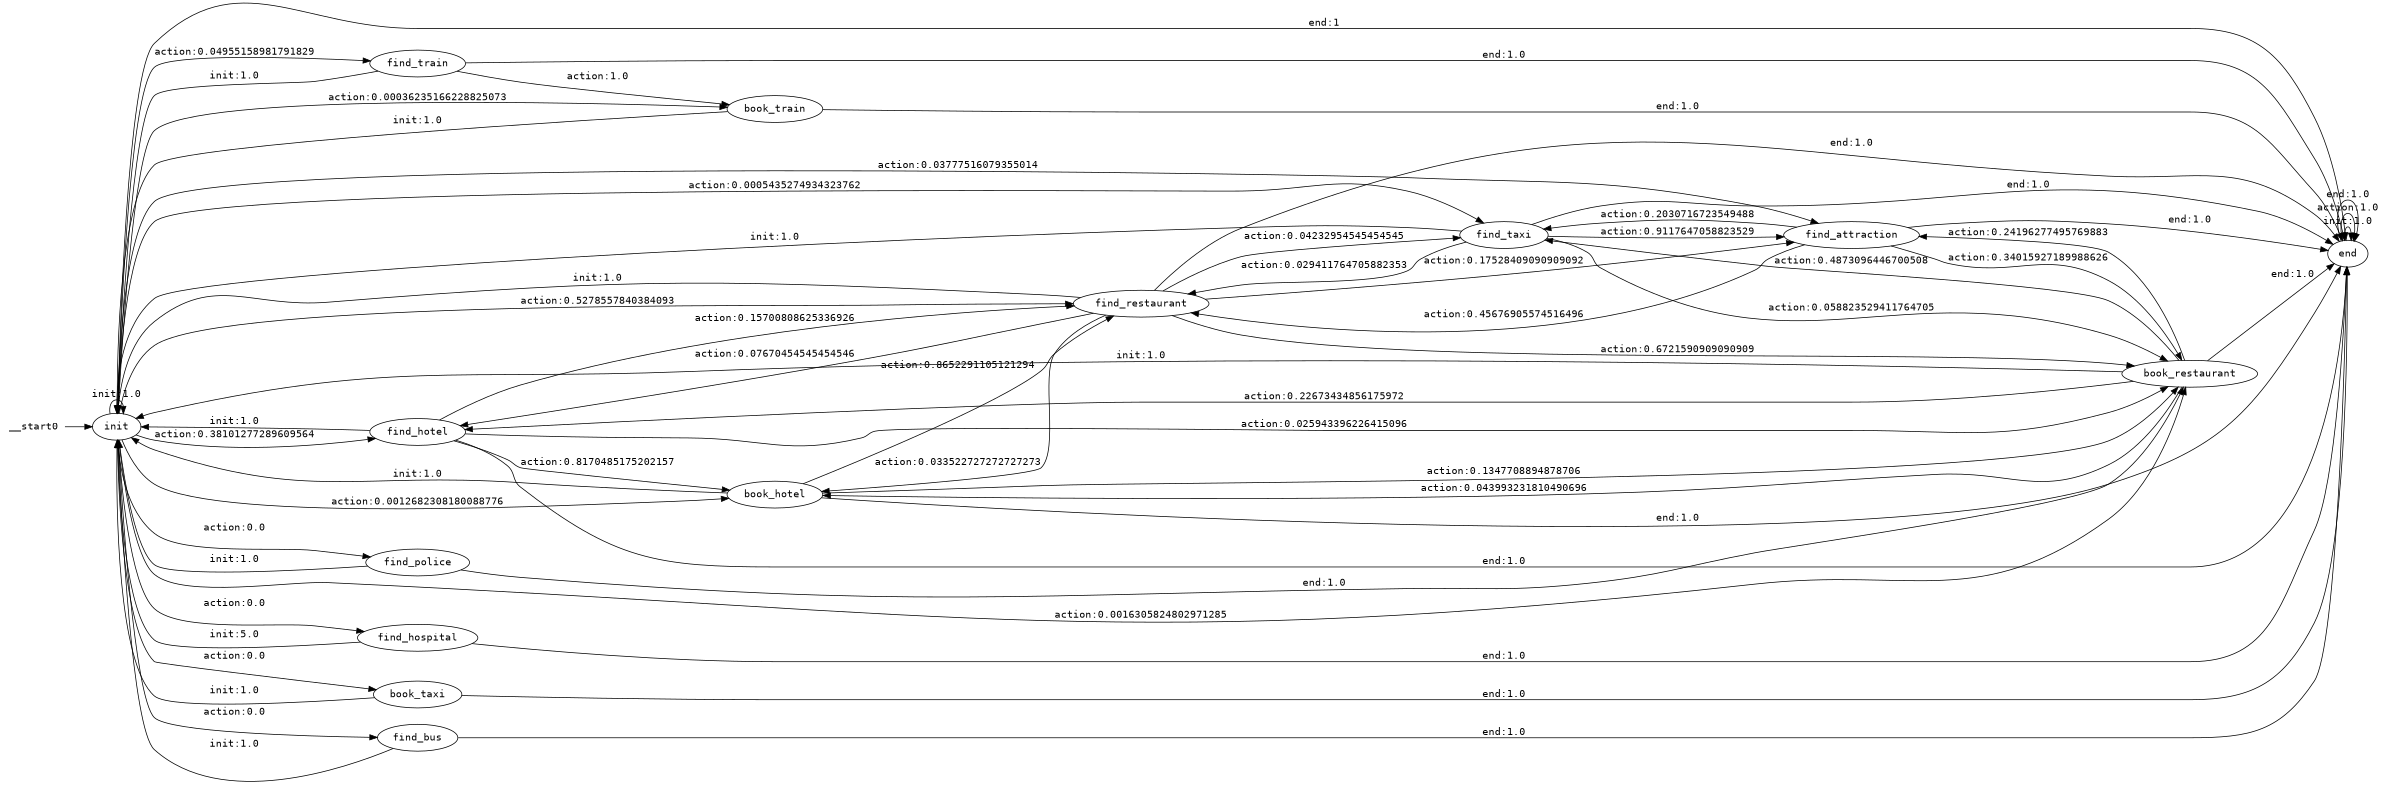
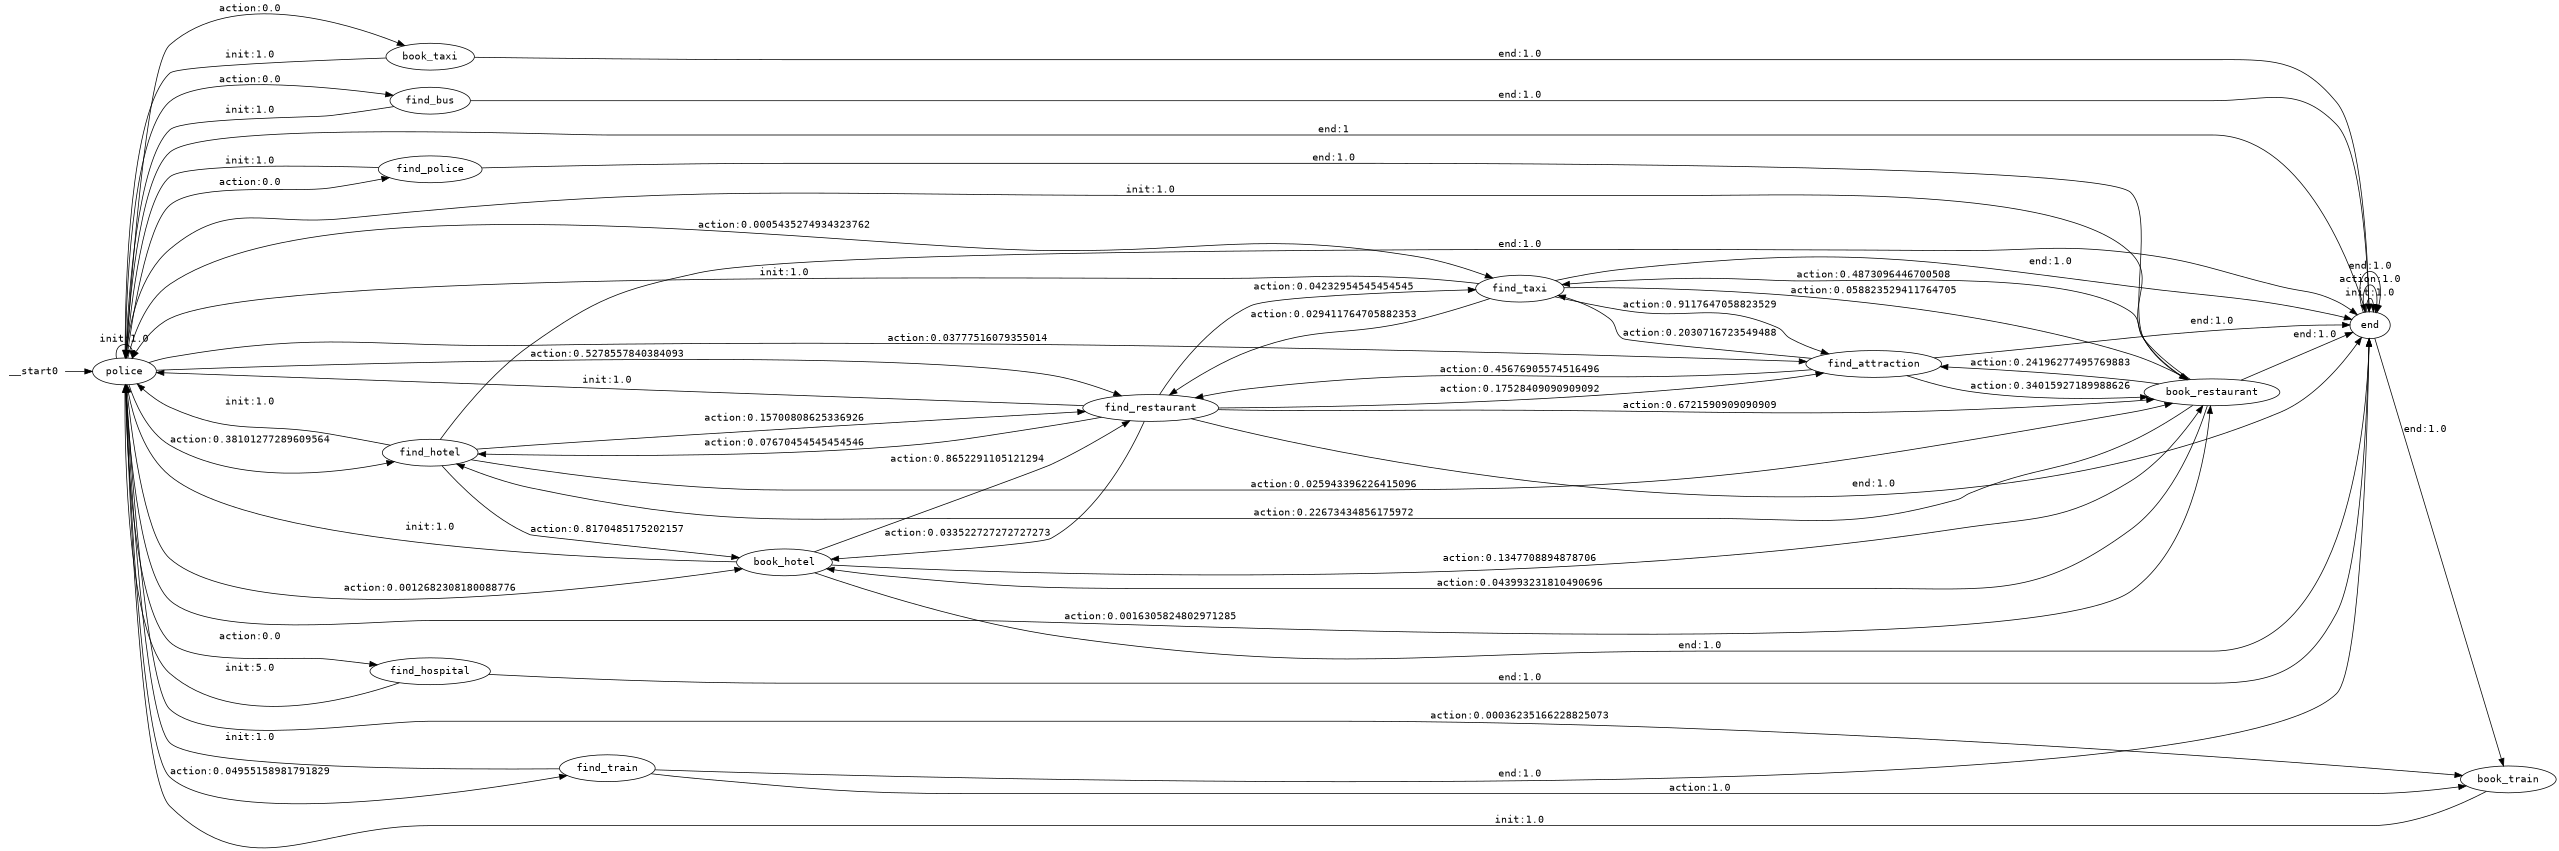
edge "book_train" -> "end": reversed
node "init": label "init" -> "police"
